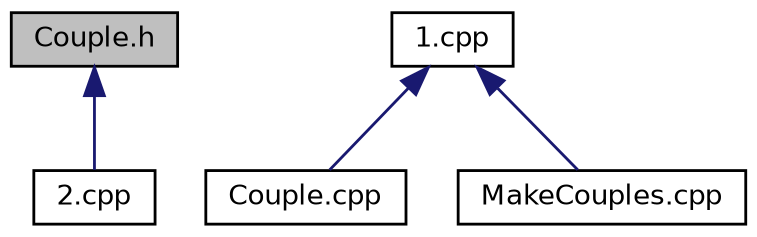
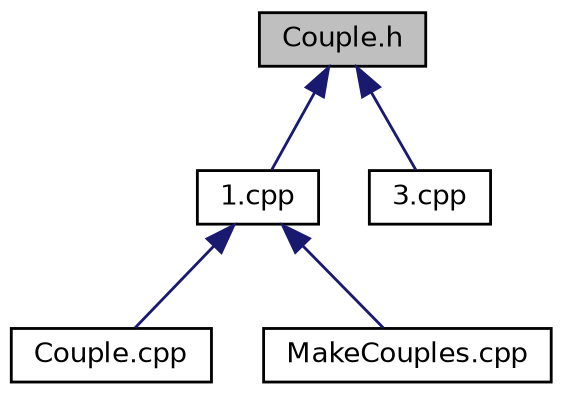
edge "1.cpp" -> "Couple.h": added
node "2.cpp": label "2.cpp" -> "3.cpp"
